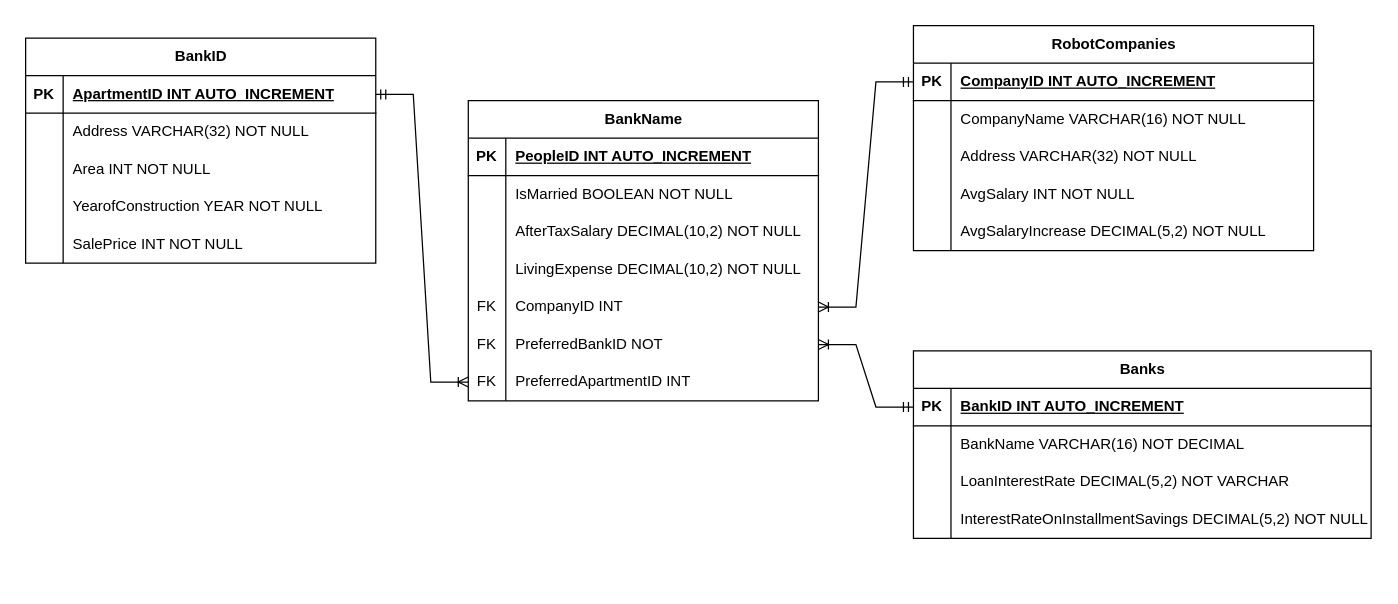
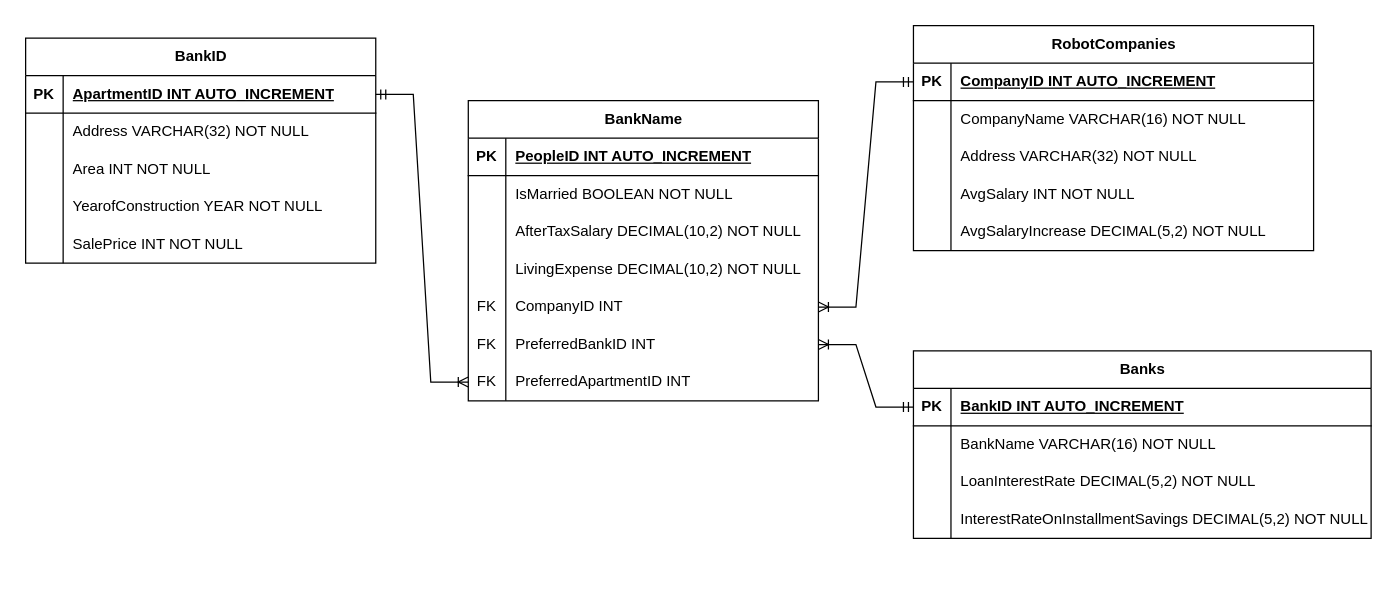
node "PreferredBankID NOT": label "PreferredBankID NOT" -> "PreferredBankID INT"
node "BankName VARCHAR(16) NOT DECIMAL": label "BankName VARCHAR(16) NOT DECIMAL" -> "BankName VARCHAR(16) NOT NULL"
node "LoanInterestRate DECIMAL(5,2) NOT VARCHAR": label "LoanInterestRate DECIMAL(5,2) NOT VARCHAR" -> "LoanInterestRate DECIMAL(5,2) NOT NULL"
